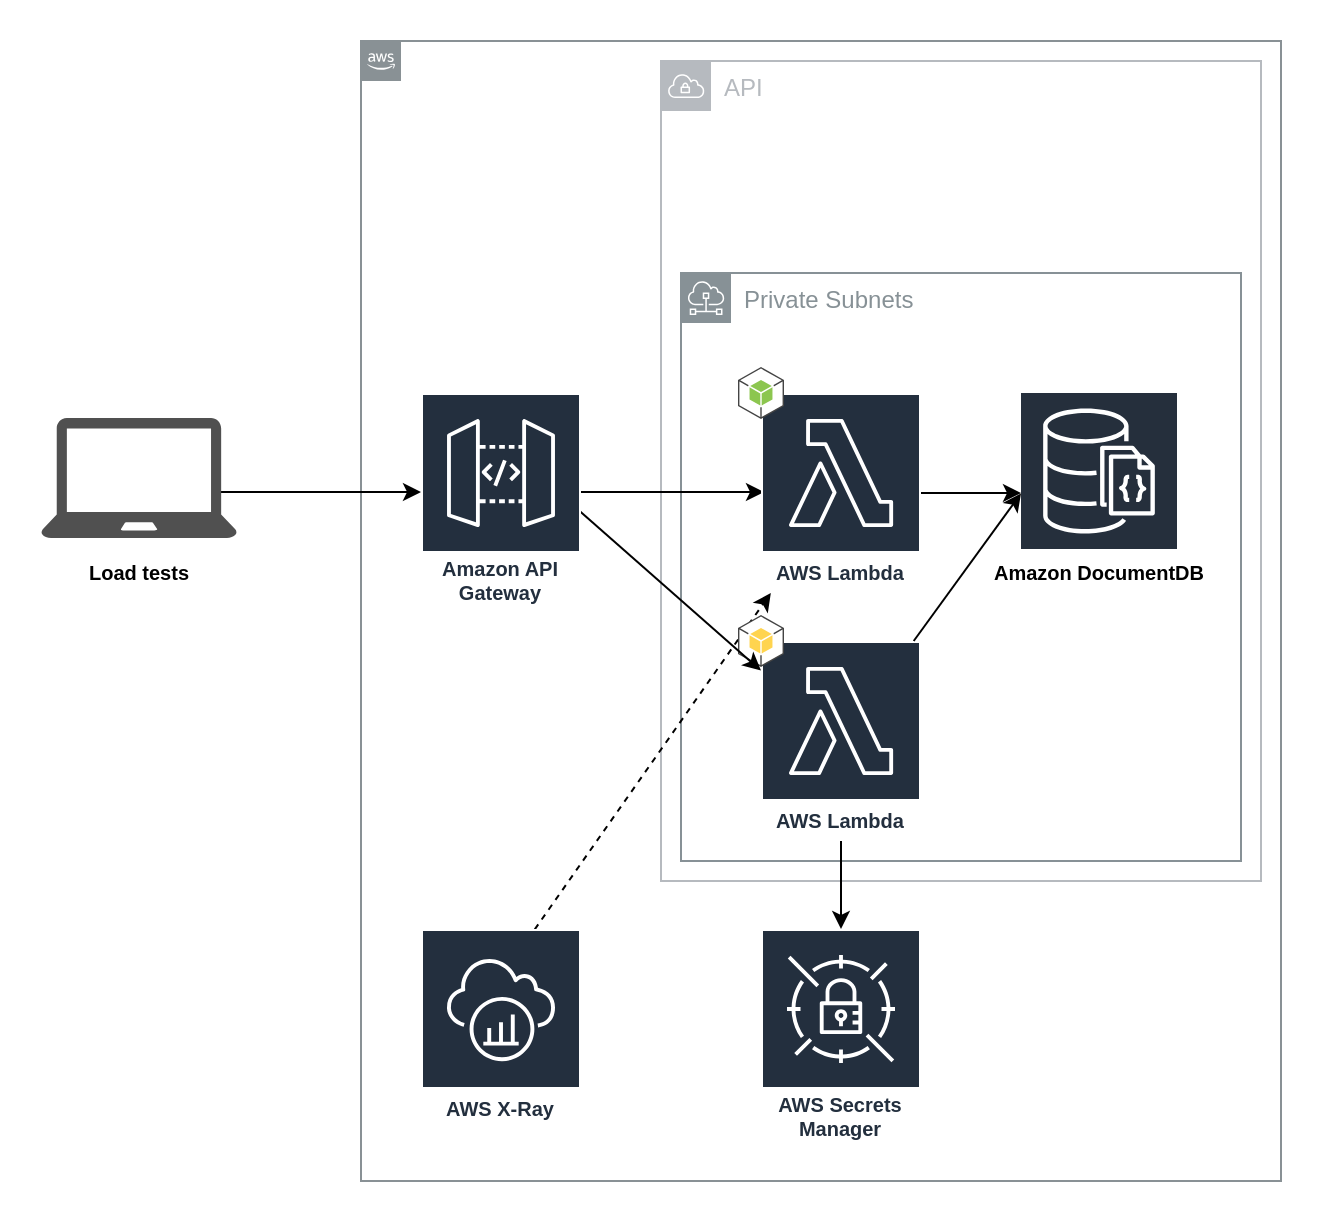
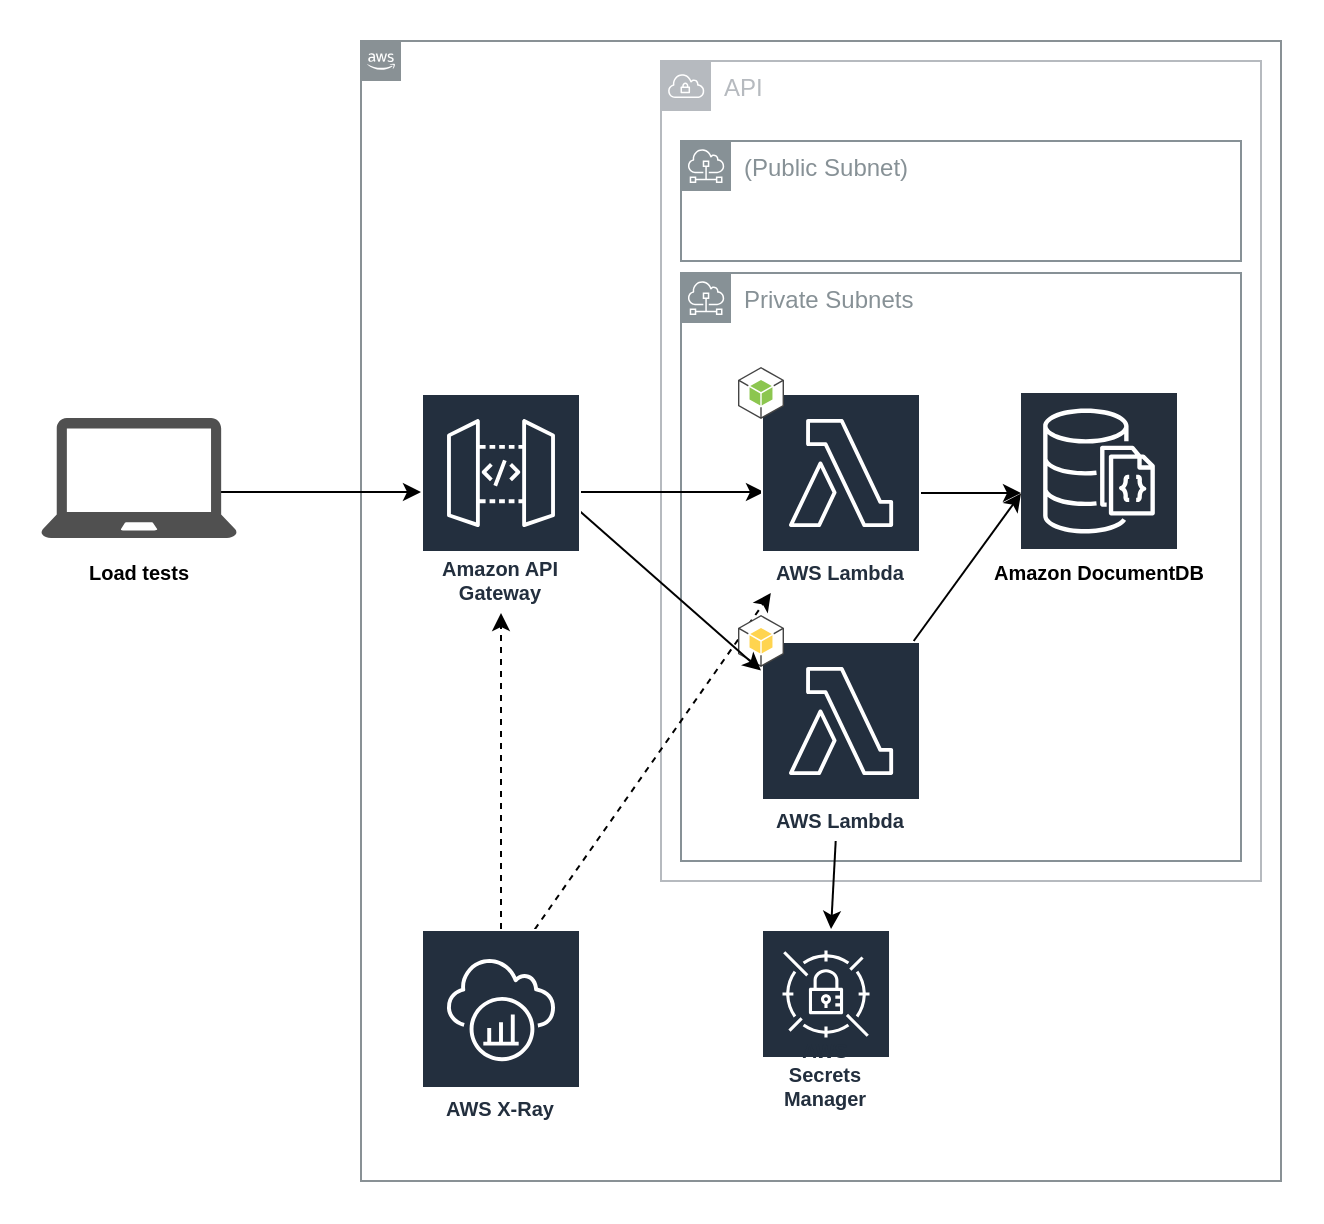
node "(Public Subnet)": added
edge "AWS X-Ray" -> "Amazon API Gateway": added
node "AWS Secrets Manager": size 160x220 -> 130x190
